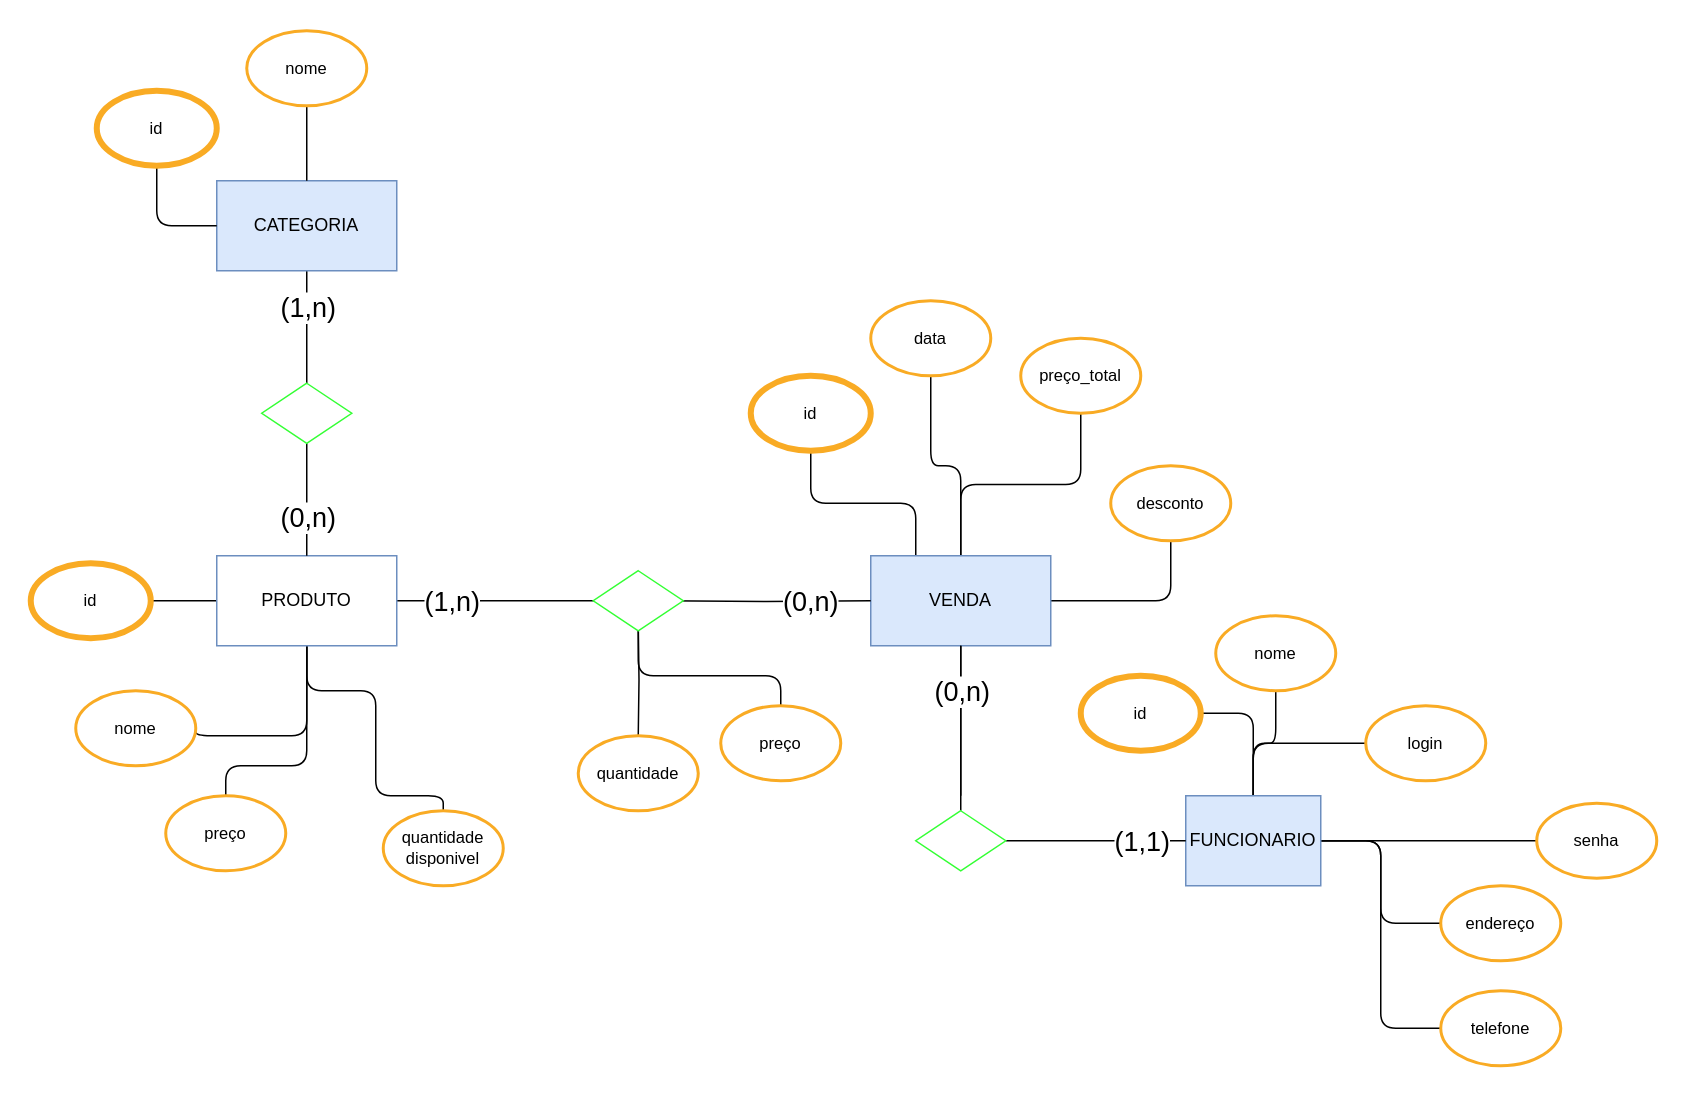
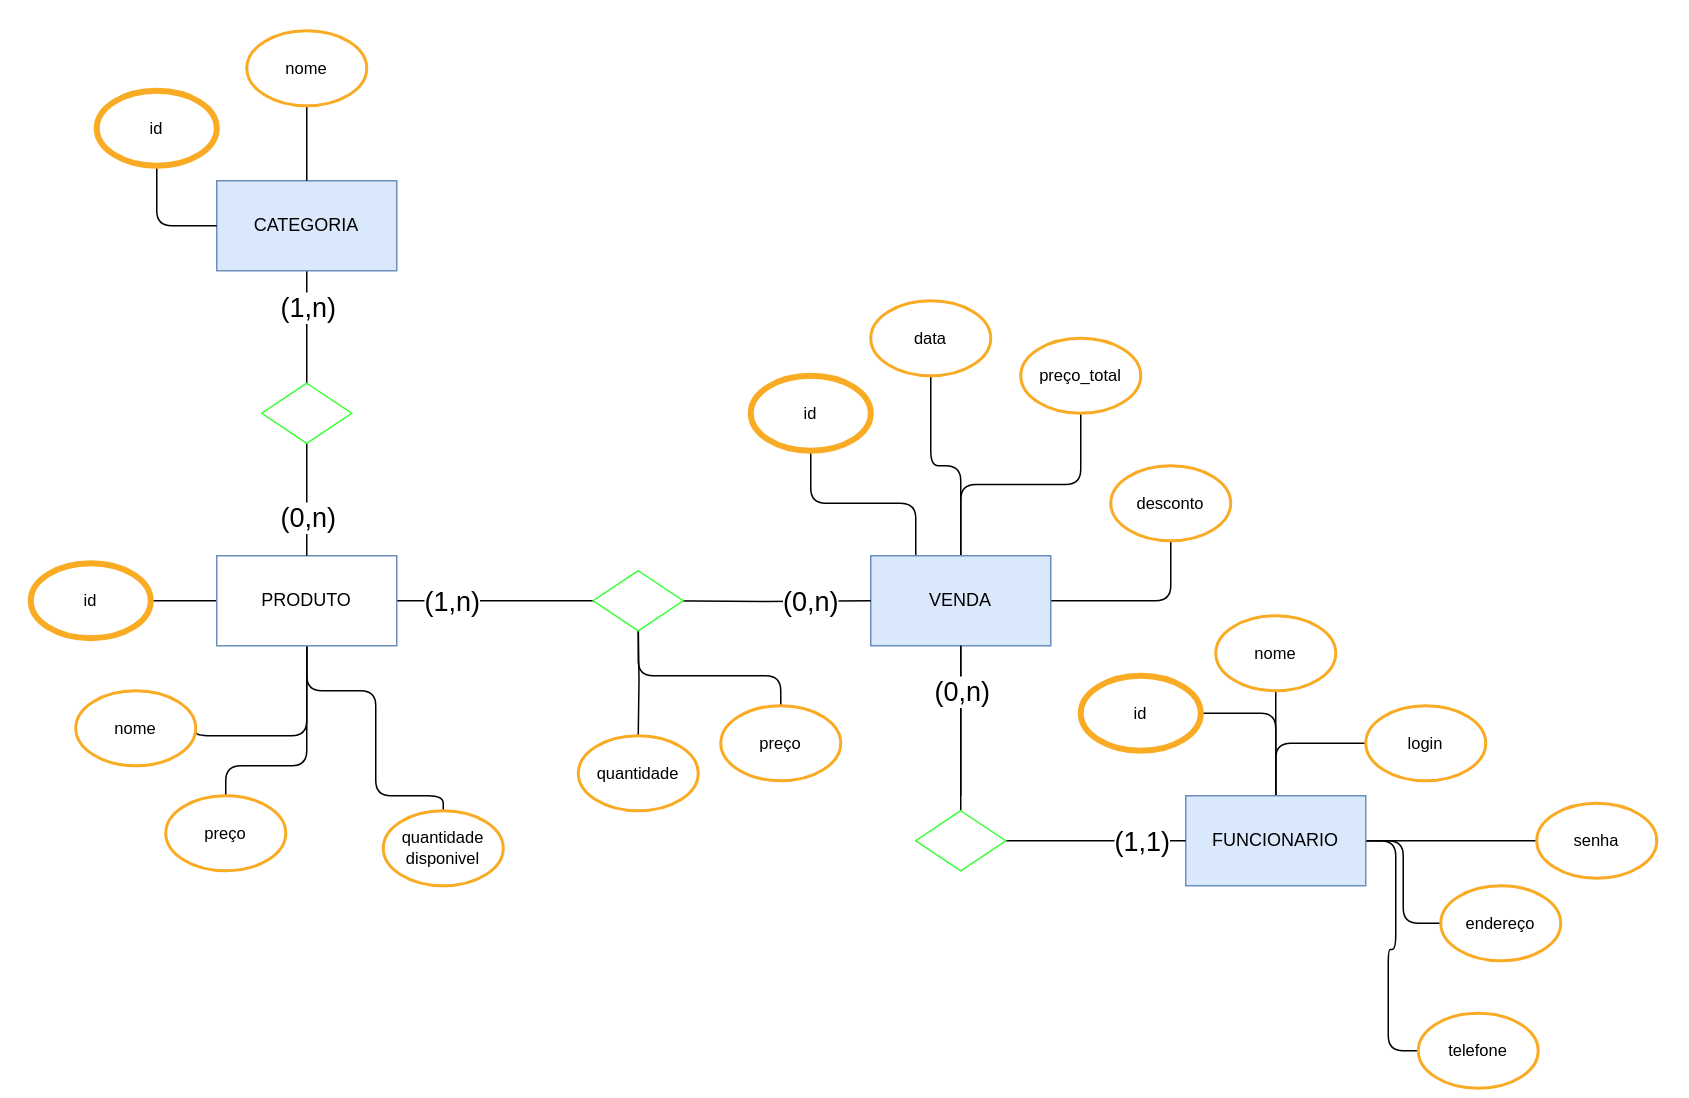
node "FUNCIONARIO": size 135x90 -> 180x90
node "telefone": moved (1501, 1028) -> (1478, 1051)
